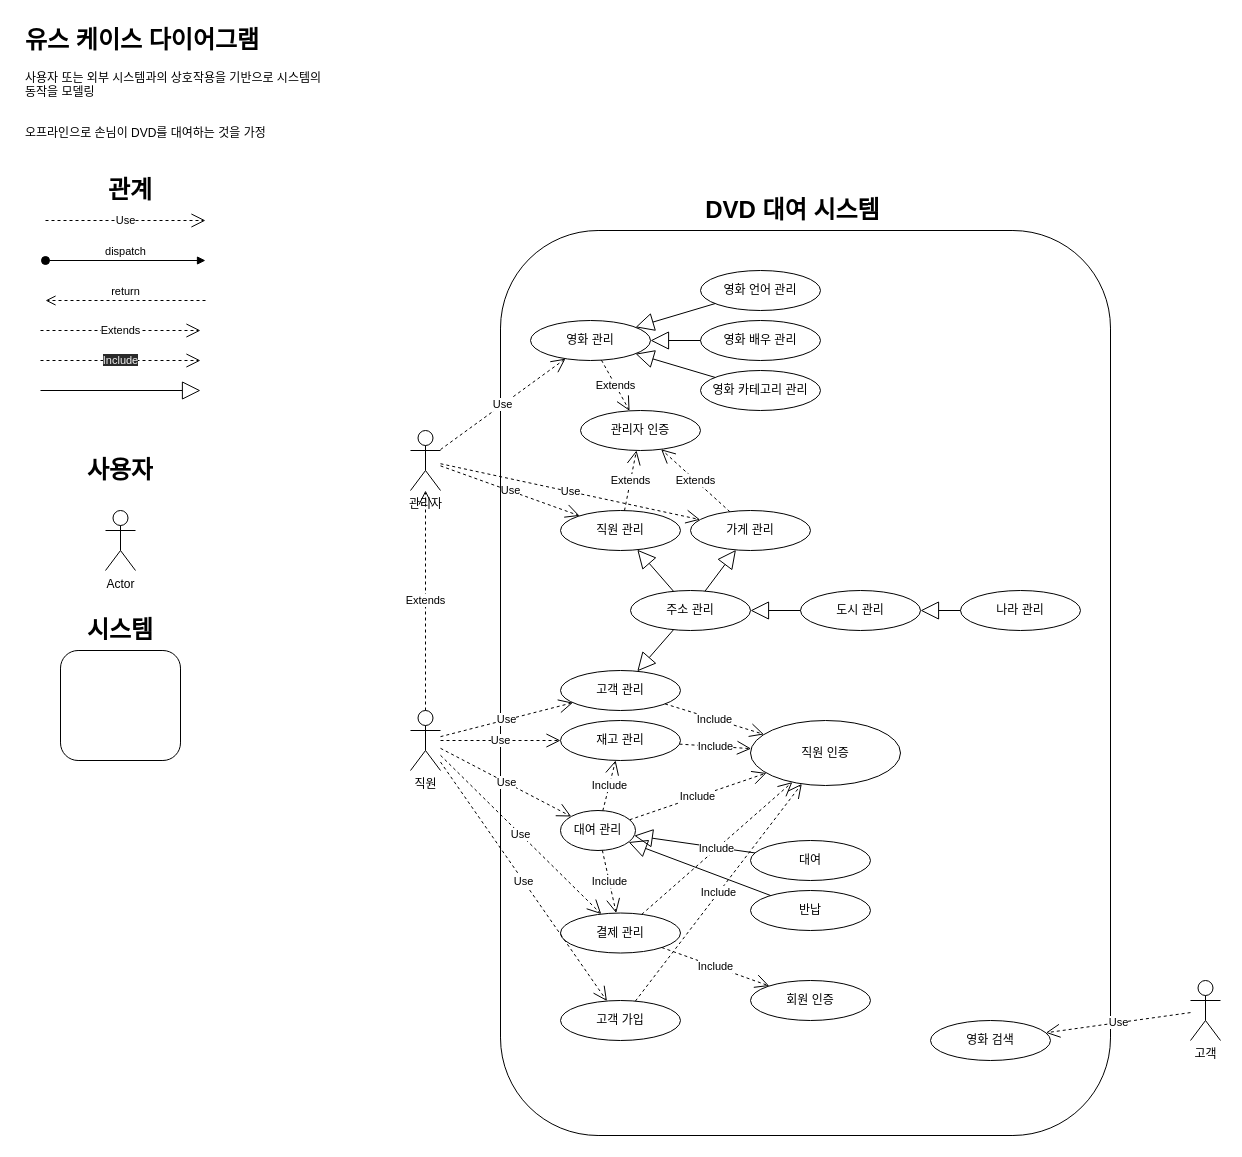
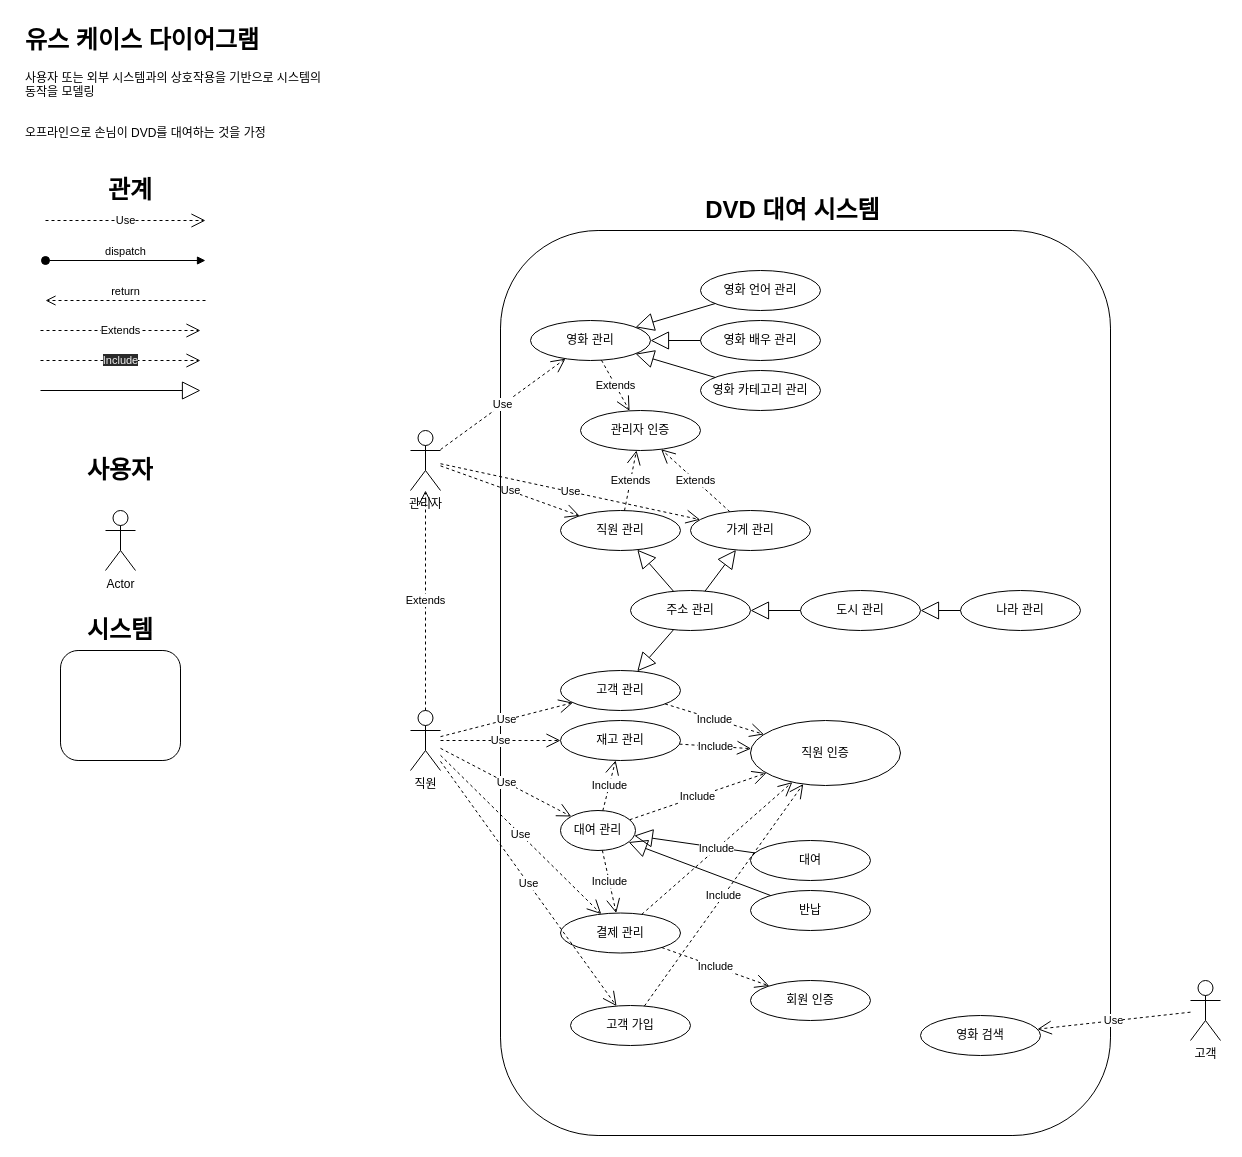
node "고객 가입": moved (621, 1021) -> (631, 1026)
node "영화 검색": moved (991, 1041) -> (981, 1036)
